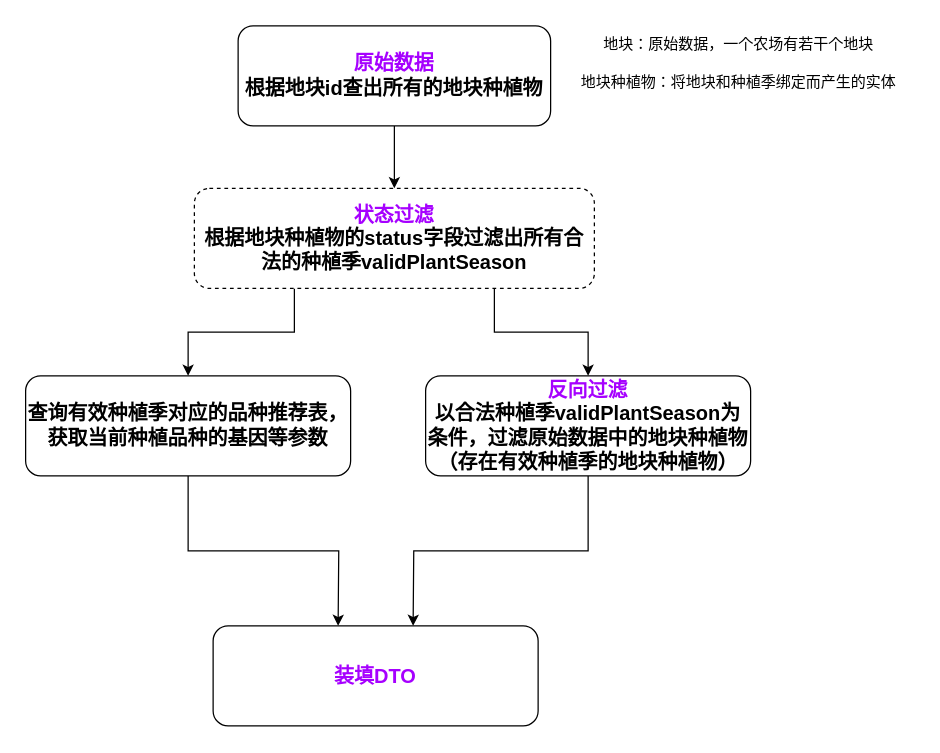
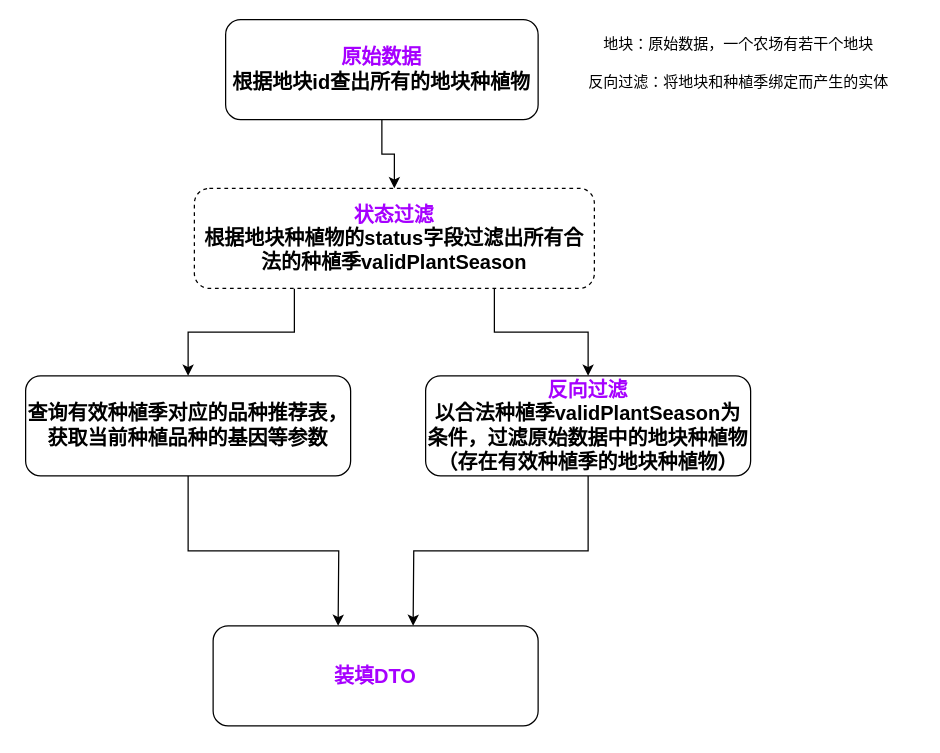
node "原始数据 根据地块id查出所有的地块种植物": moved (394, 76) -> (382, 69)
node "地块种植物：将地块和种植季绑定而产生的实体": label "地块种植物：将地块和种植季绑定而产生的实体" -> "反向过滤：将地块和种植季绑定而产生的实体"
